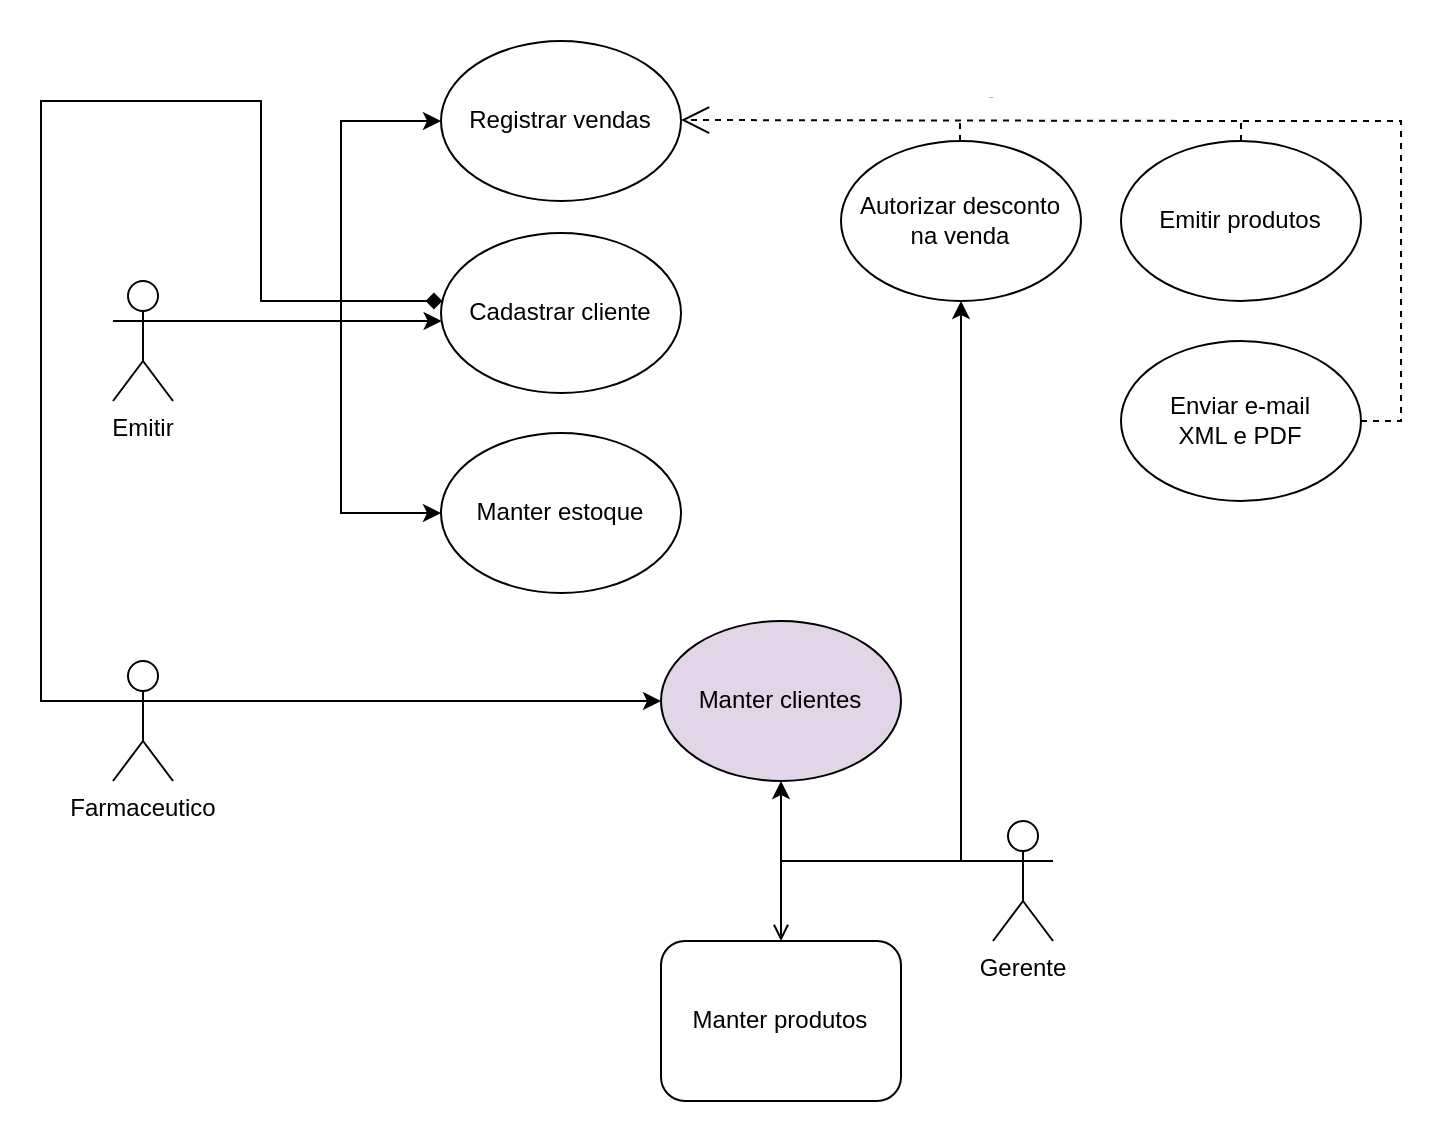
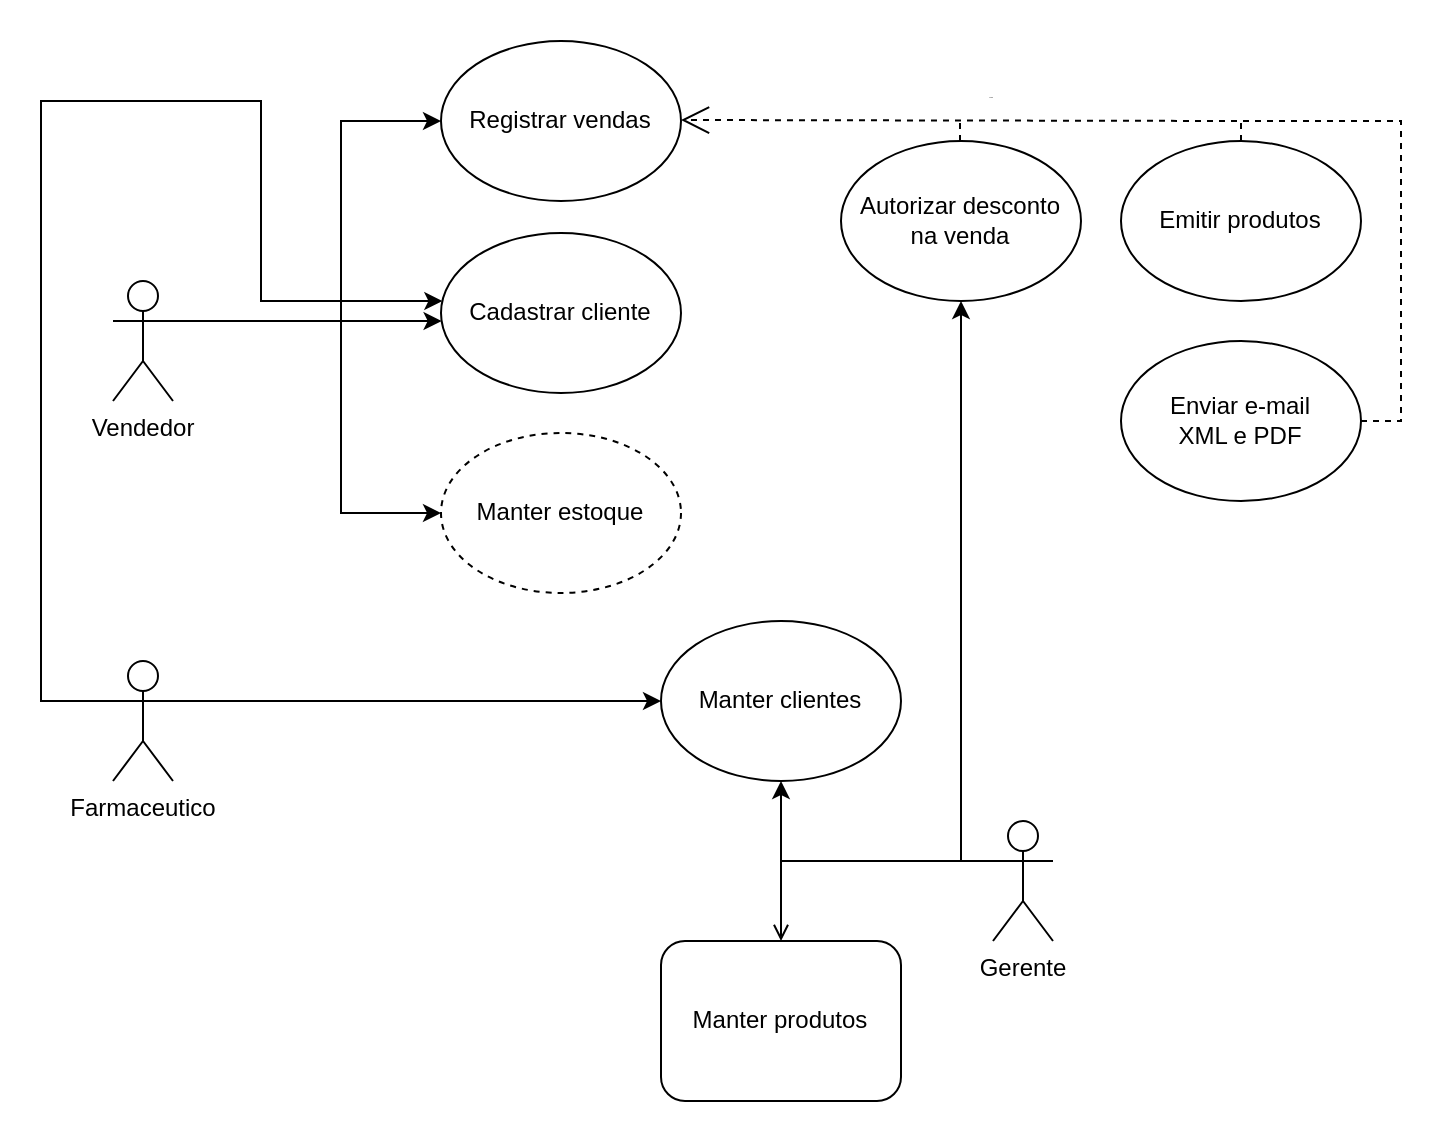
edge "Farmaceutico" -> "Cadastrar cliente": arrowhead diamond -> classic
node "Emitir": label "Emitir" -> "Vendedor"
node "Manter estoque": style solid -> dashed
node "Manter clientes": fillcolor #e1d5e7 -> #ffffff
